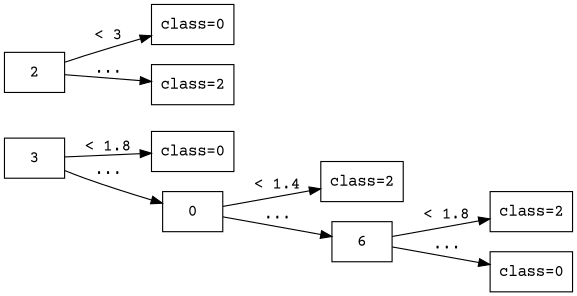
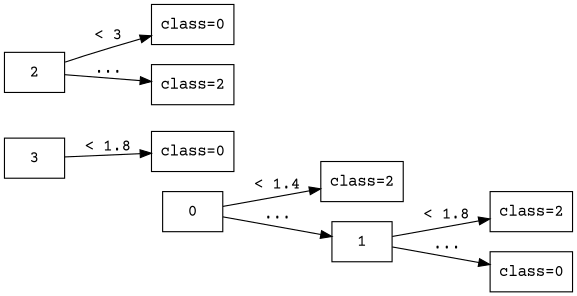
edge "3" -> "0": removed, label "..."
node "6": label "6" -> "1"
